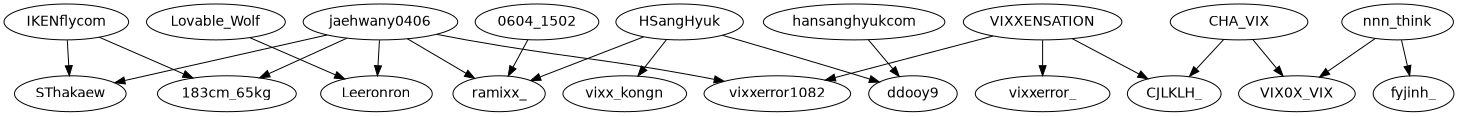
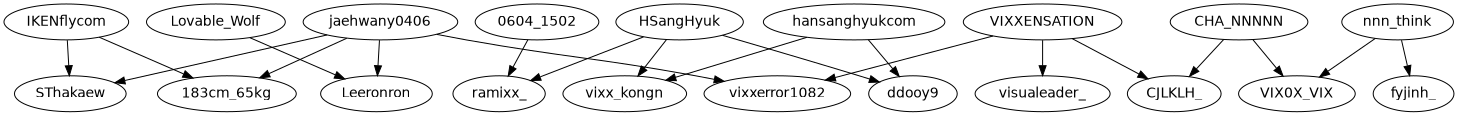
node "CHA_VIX": label "CHA_VIX" -> "CHA_NNNNN"
edge "jaehwany0406" -> "ramixx_": removed
edge "hansanghyukcom" -> "vixx_kongn": added
node "vixxerror_": label "vixxerror_" -> "visualeader_"
